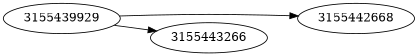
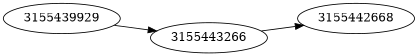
edge "3155439929" -> "3155442668": now "3155443266" -> "3155442668"
